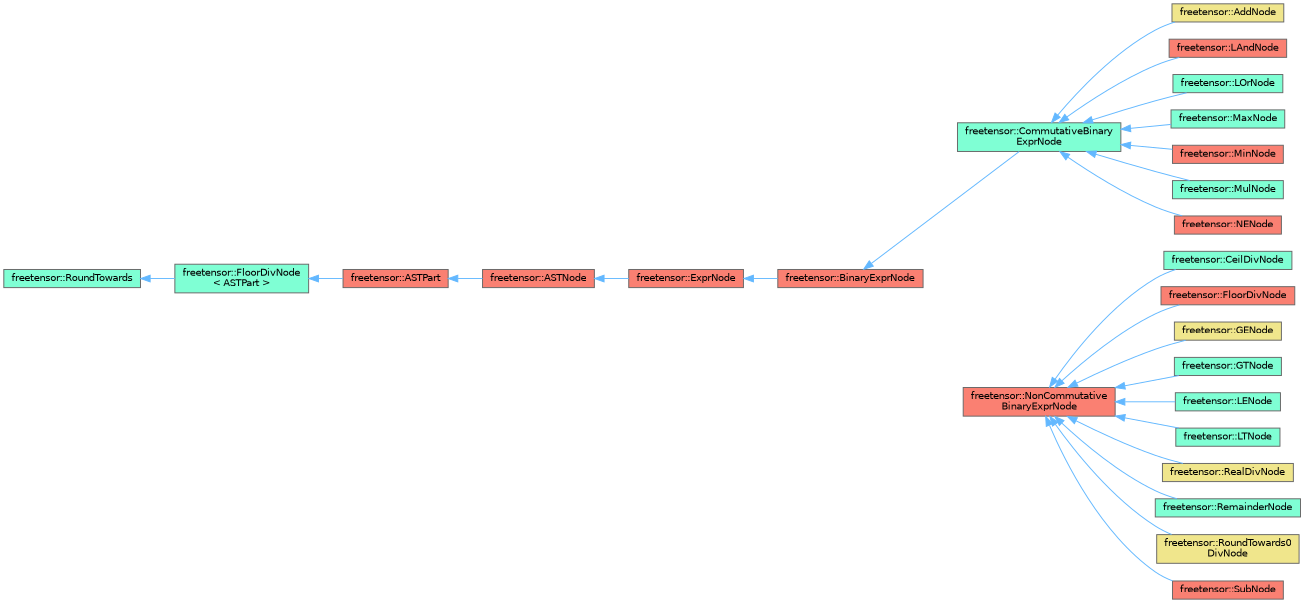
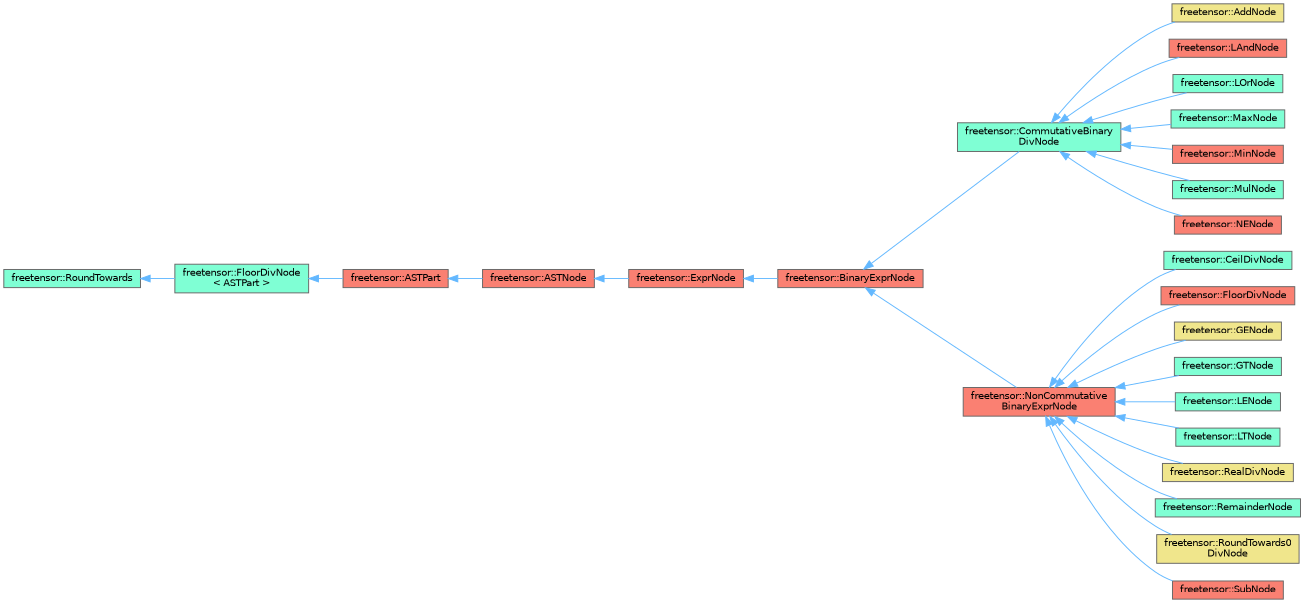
node "freetensor::CommutativeBinary ExprNode": label "freetensor::CommutativeBinary ExprNode" -> "freetensor::CommutativeBinary DivNode"
edge "freetensor::NonCommutative BinaryExprNode" -> "freetensor::BinaryExprNode": added
